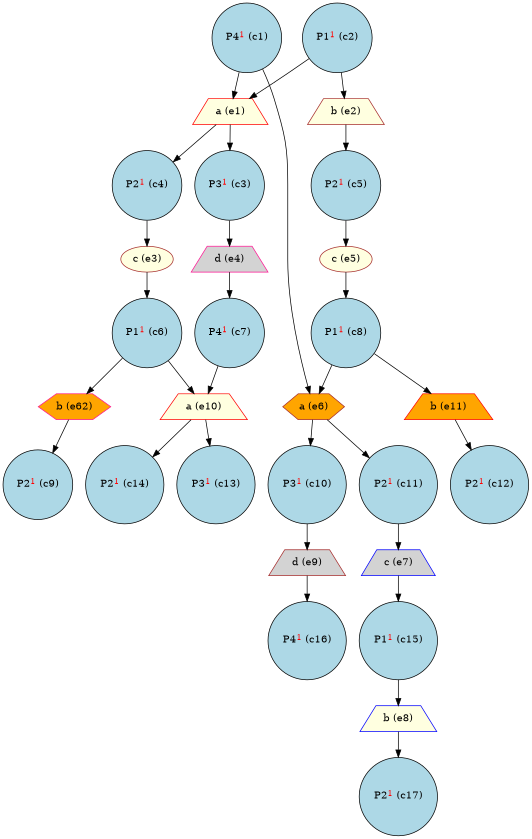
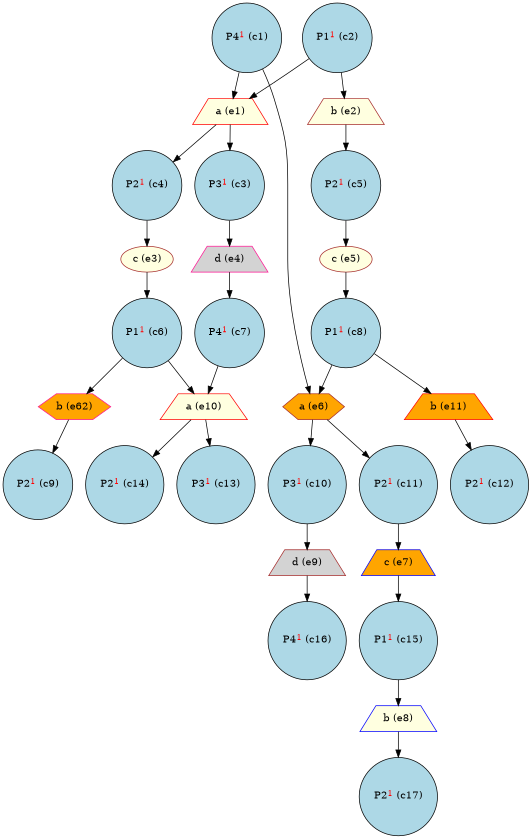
node "c (e7)": fillcolor lightgrey -> orange
